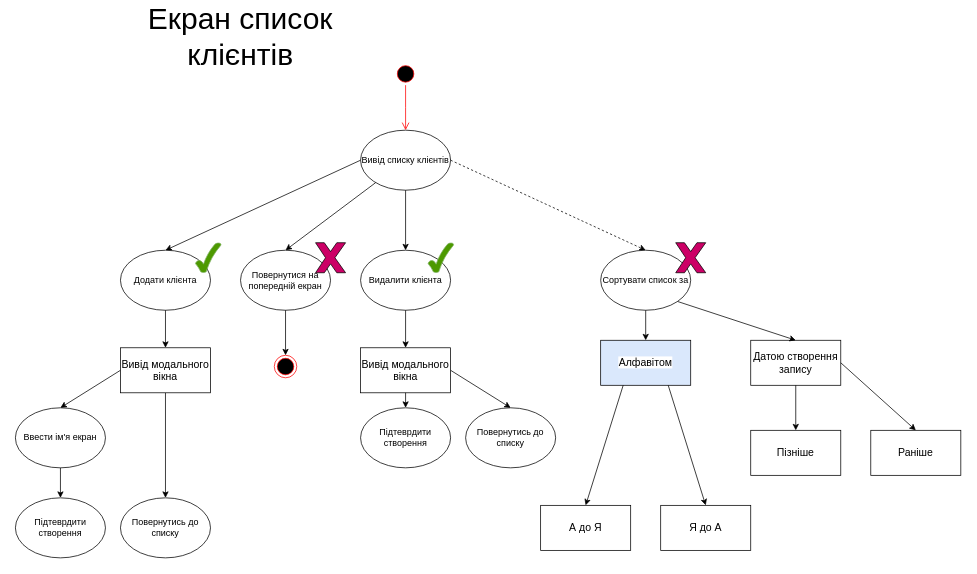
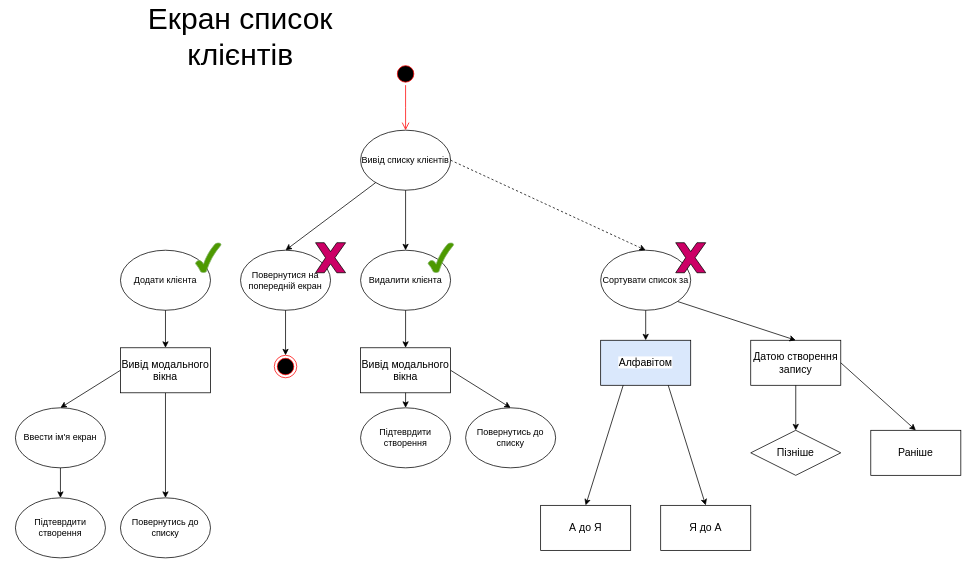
edge "Вивід списку клієнтів" -> "Додати клієнта": removed
node "Пізніше": shape rectangle -> diamond
